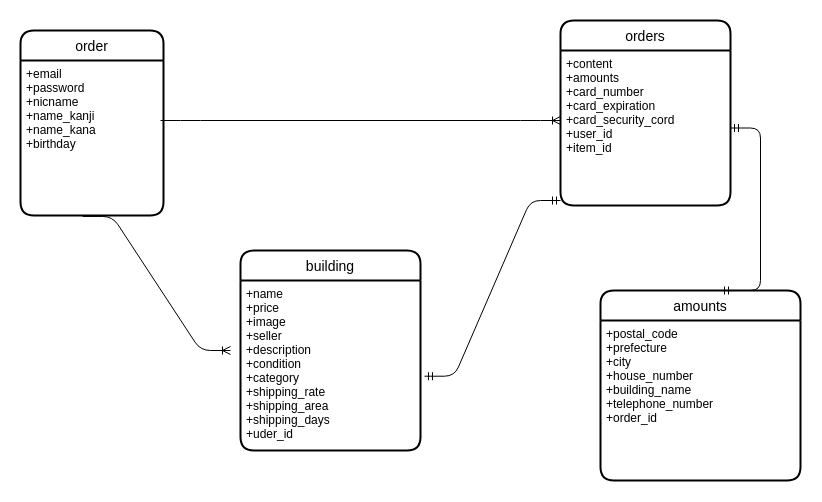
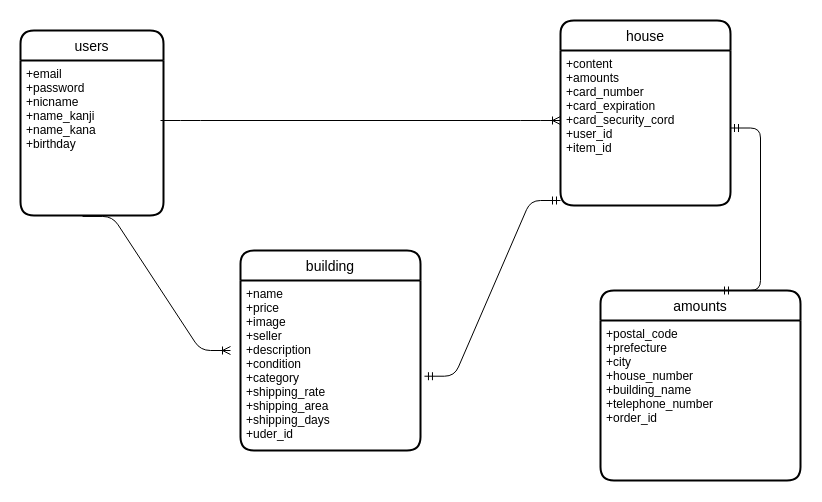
node "orders": label "orders" -> "house"
node "order": label "order" -> "users"
